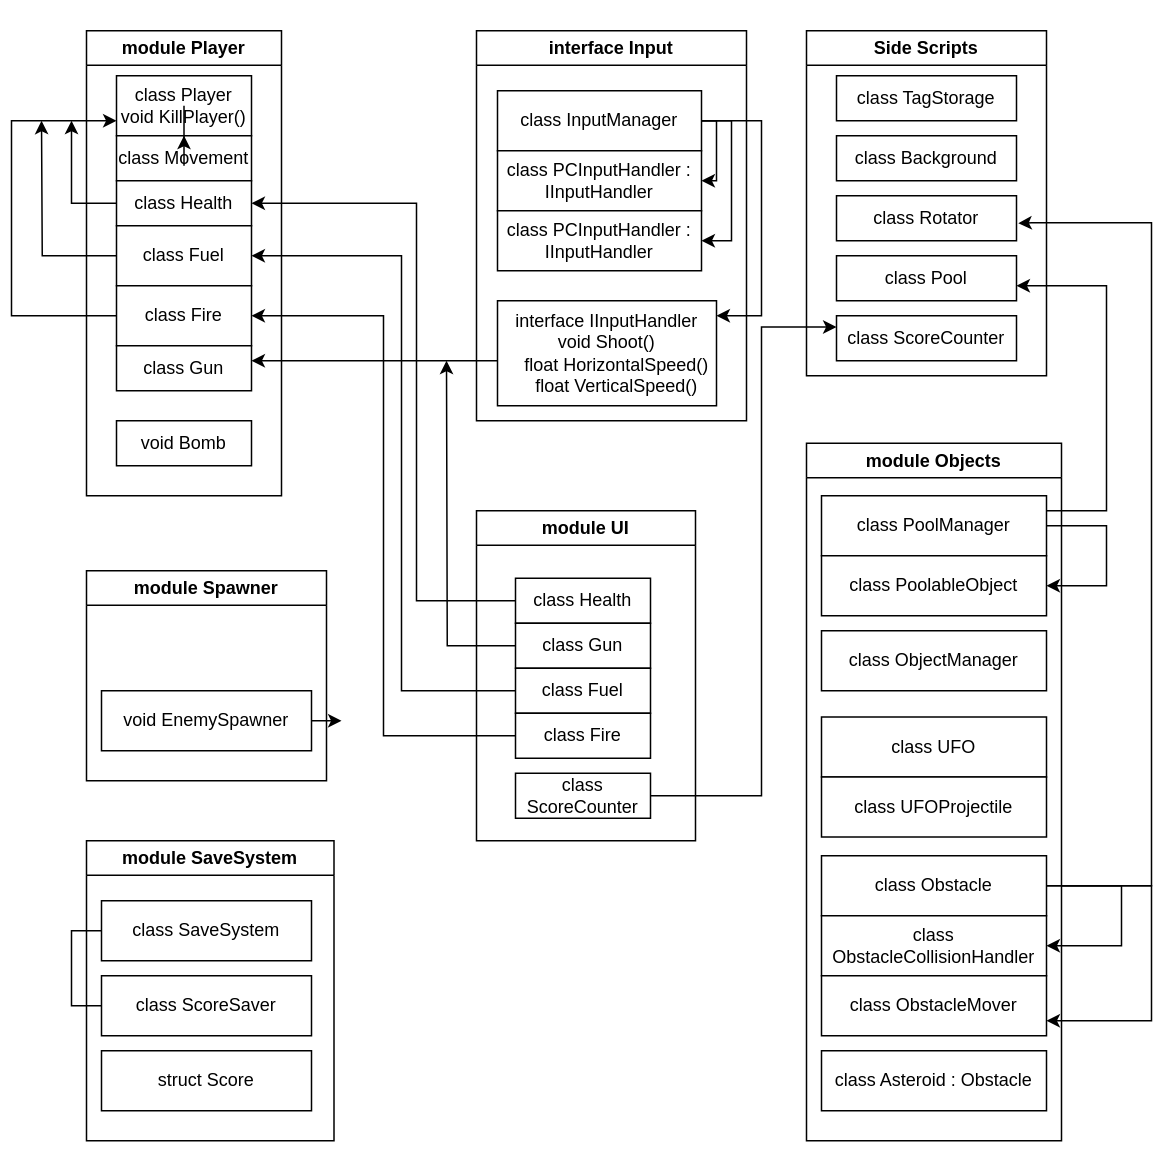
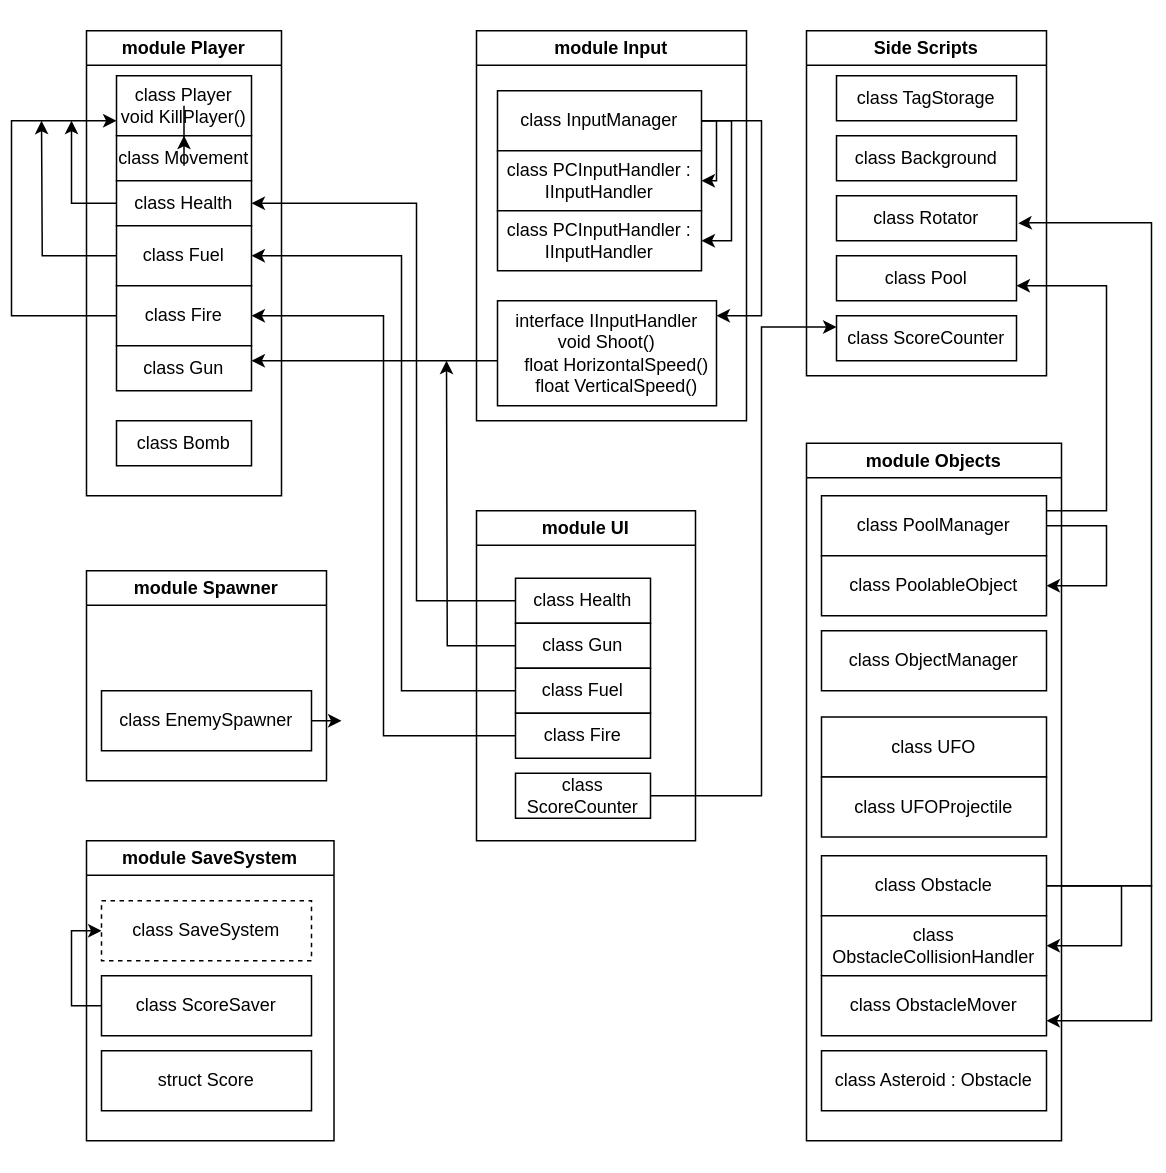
node "interface Input": label "interface Input" -> "module Input"
node "void Bomb": label "void Bomb" -> "class Bomb"
node "void EnemySpawner": label "void EnemySpawner" -> "class EnemySpawner"
edge "class SaveSystem" -- "class ScoreSaver": arrowhead none -> classic
node "class SaveSystem": style solid -> dashed
